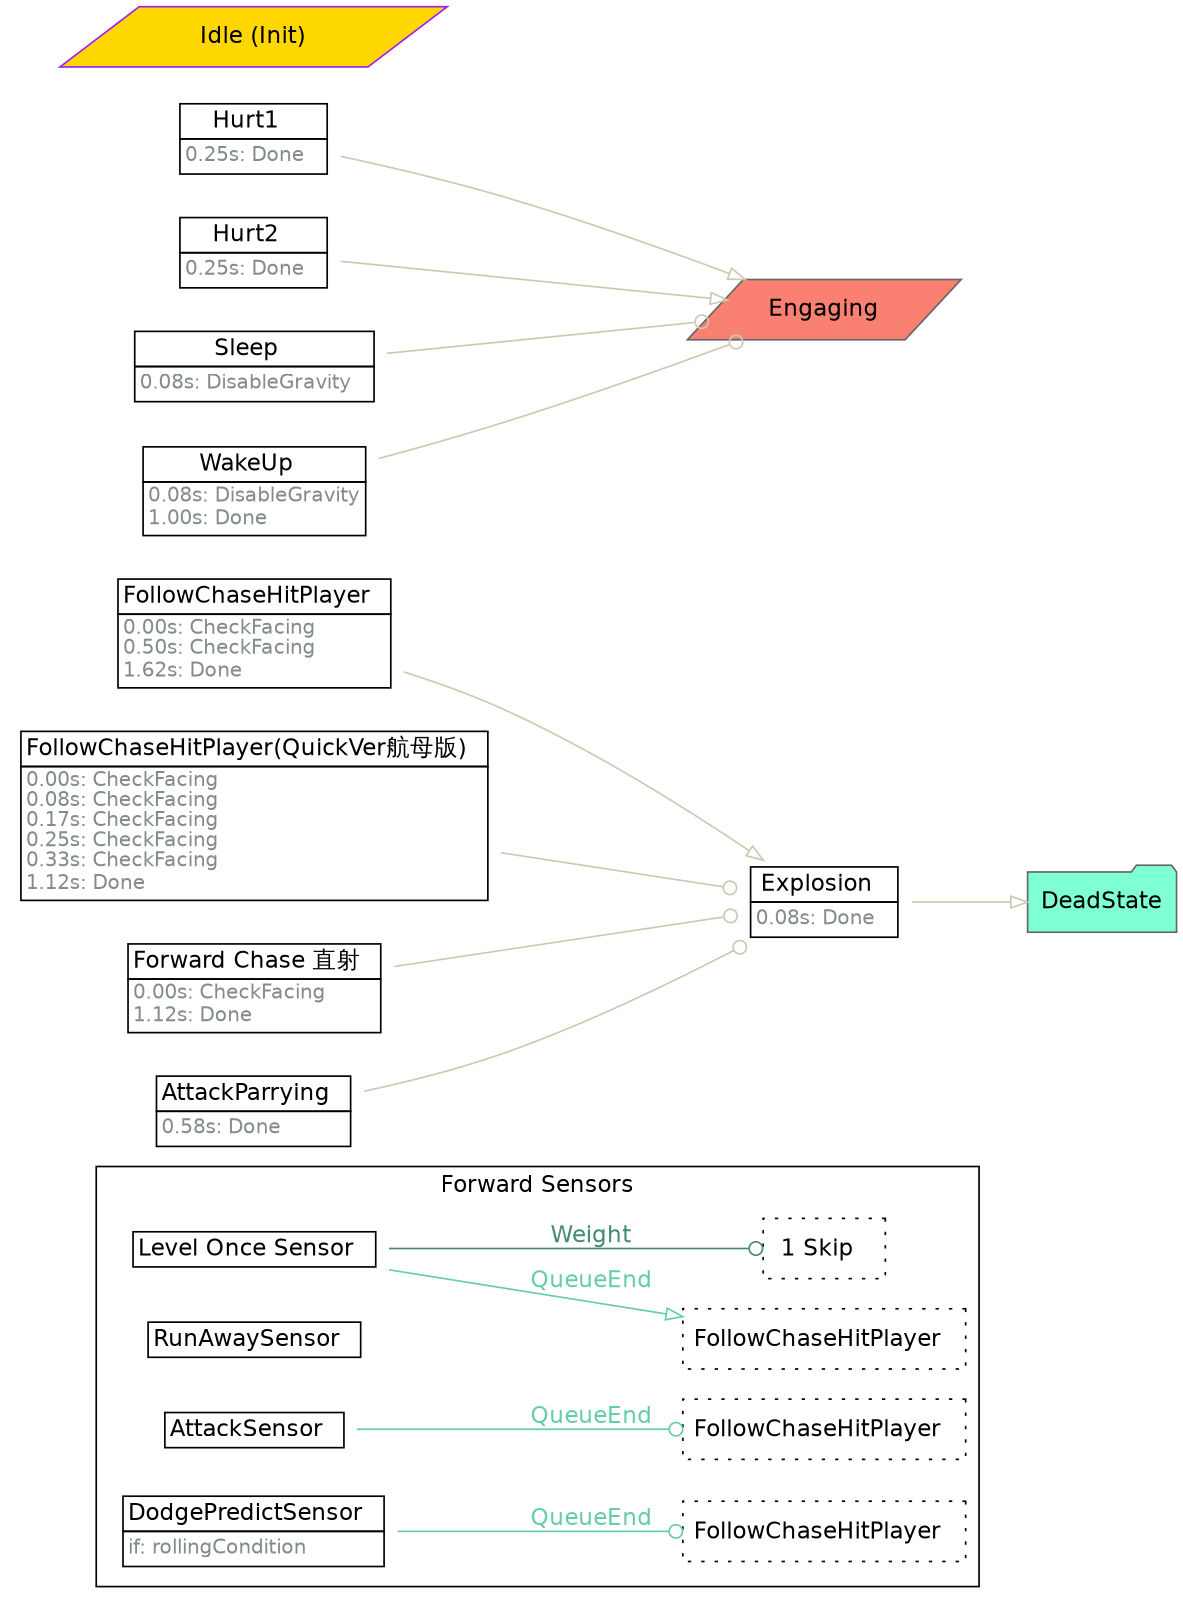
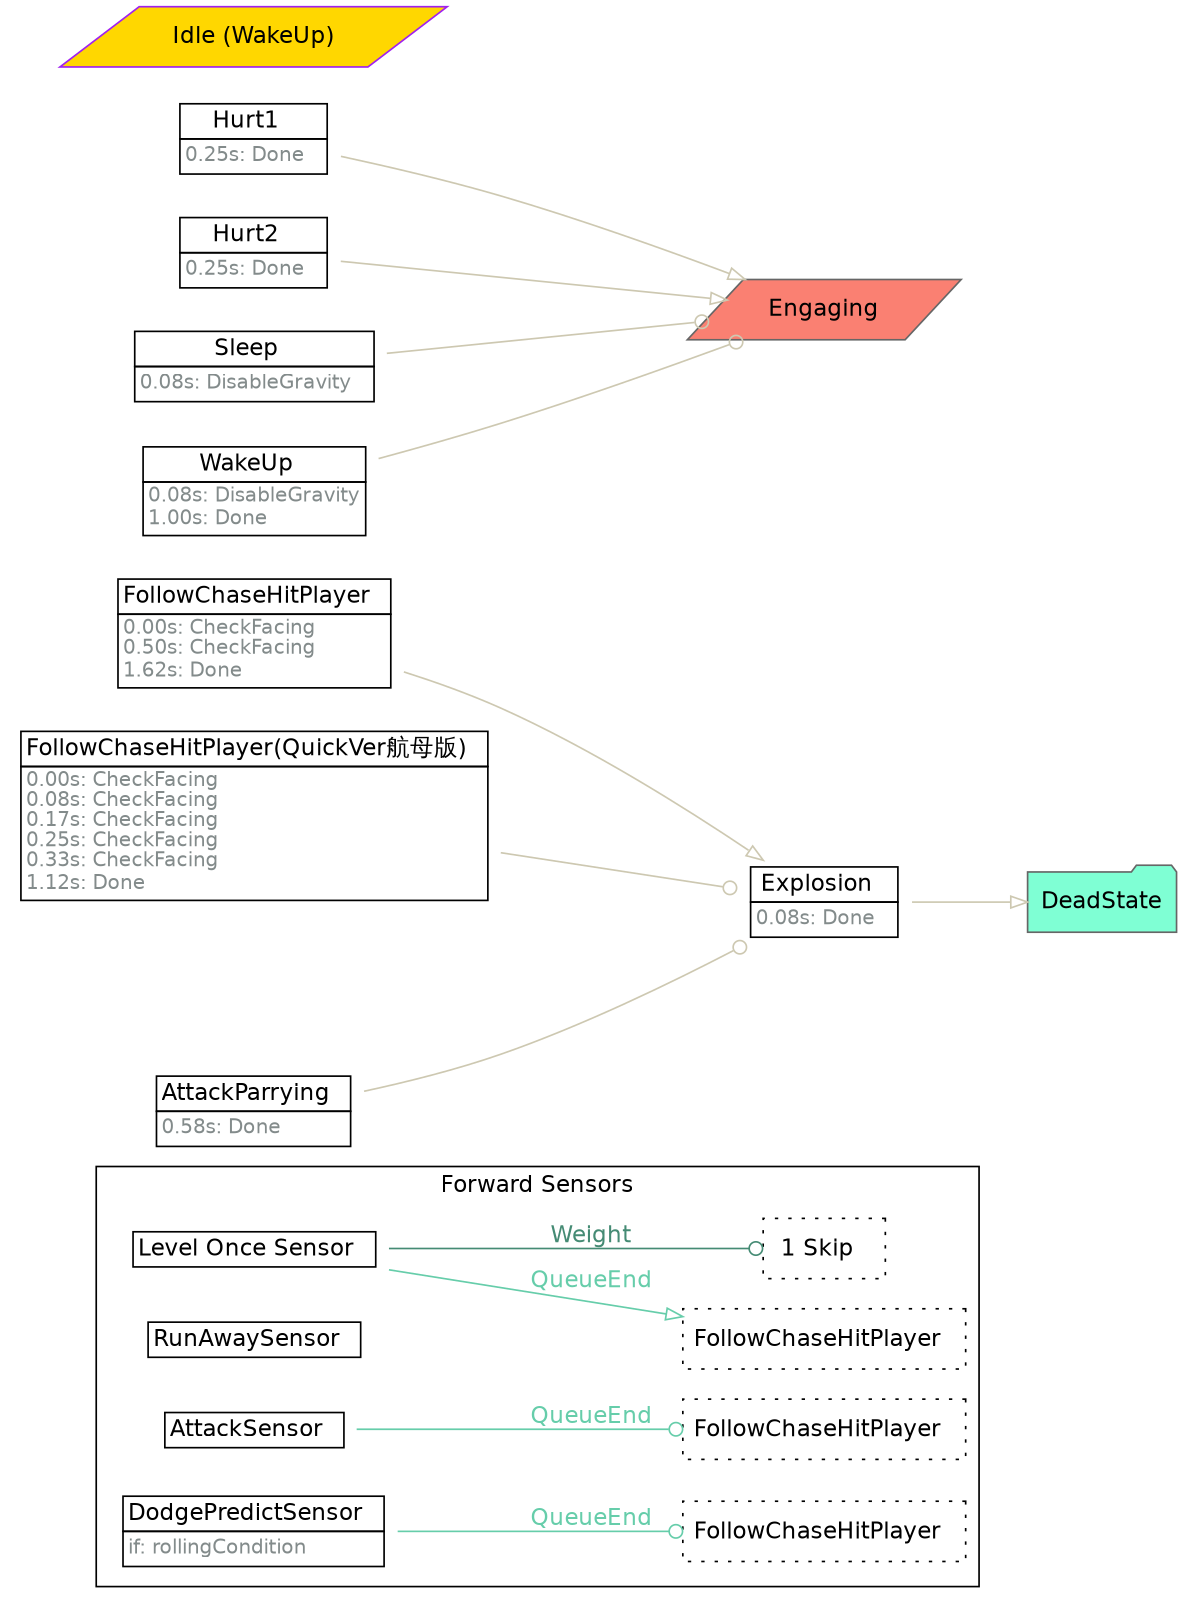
node "Idle (Init)": label "Idle (Init)" -> "Idle (WakeUp)"
node "Forward Chase 直射": removed
